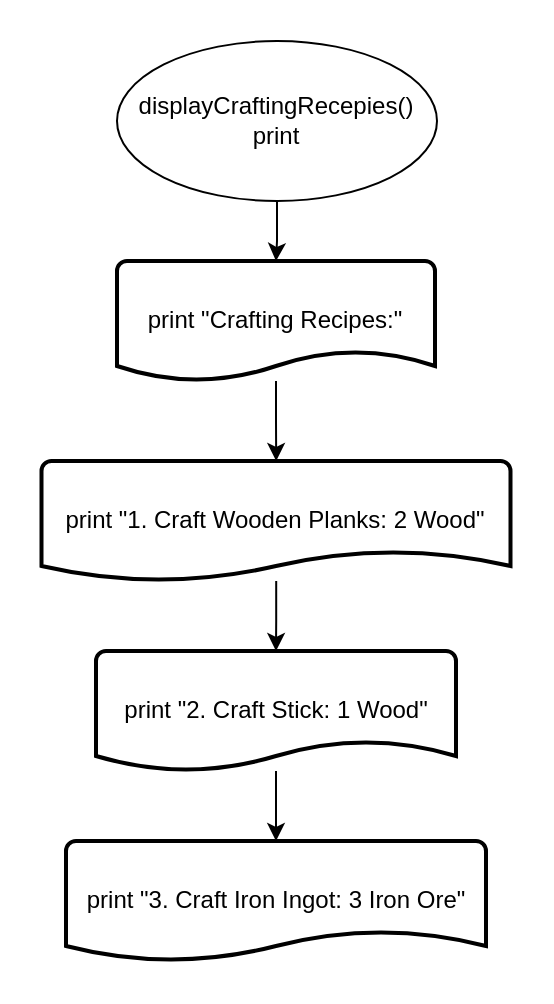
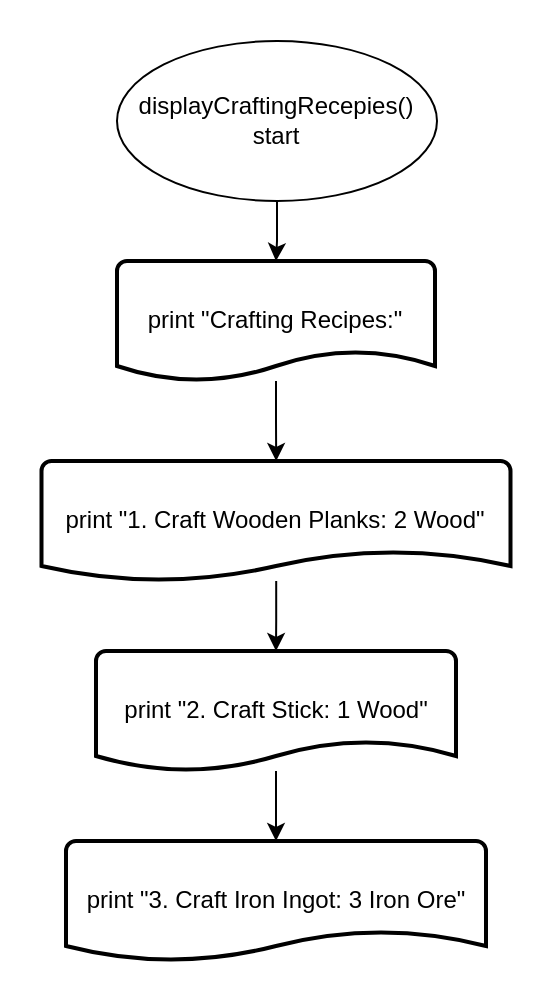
node "displayCraftingRecepies() print": label "displayCraftingRecepies() print" -> "displayCraftingRecepies() start"
